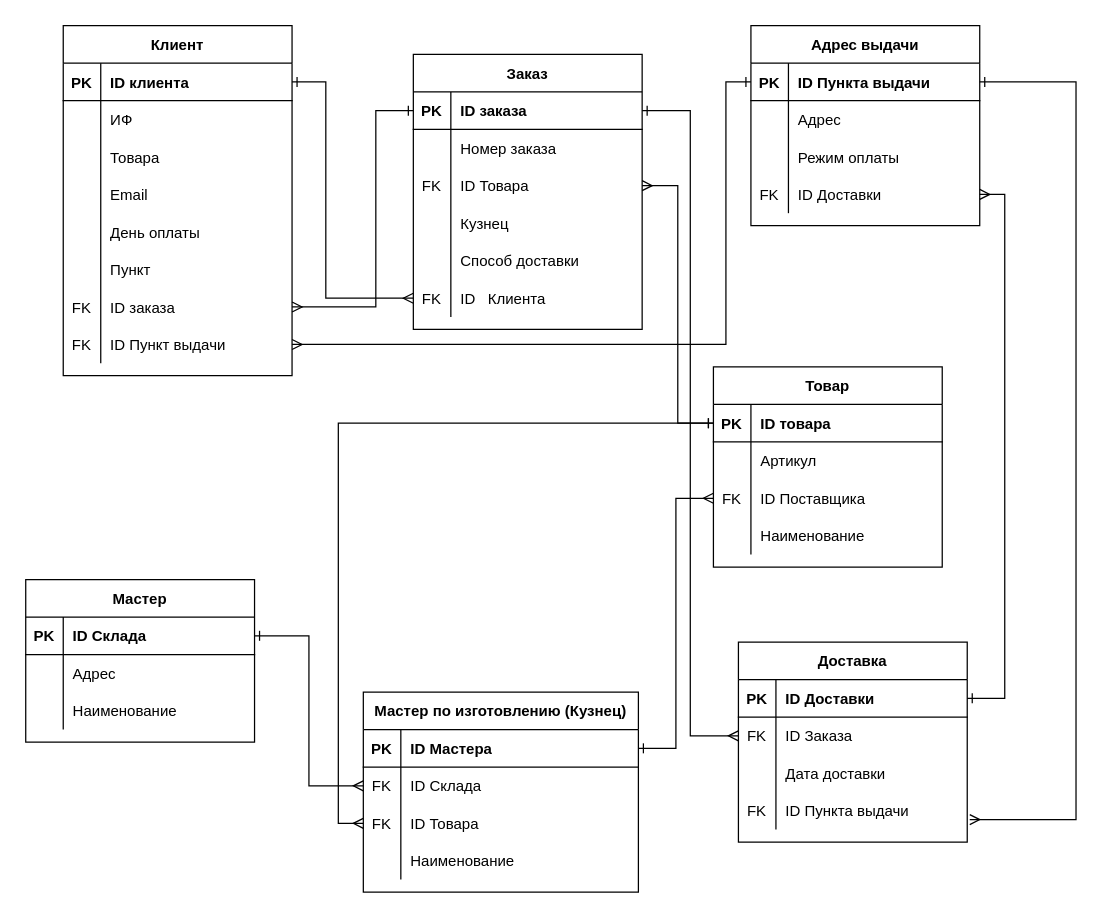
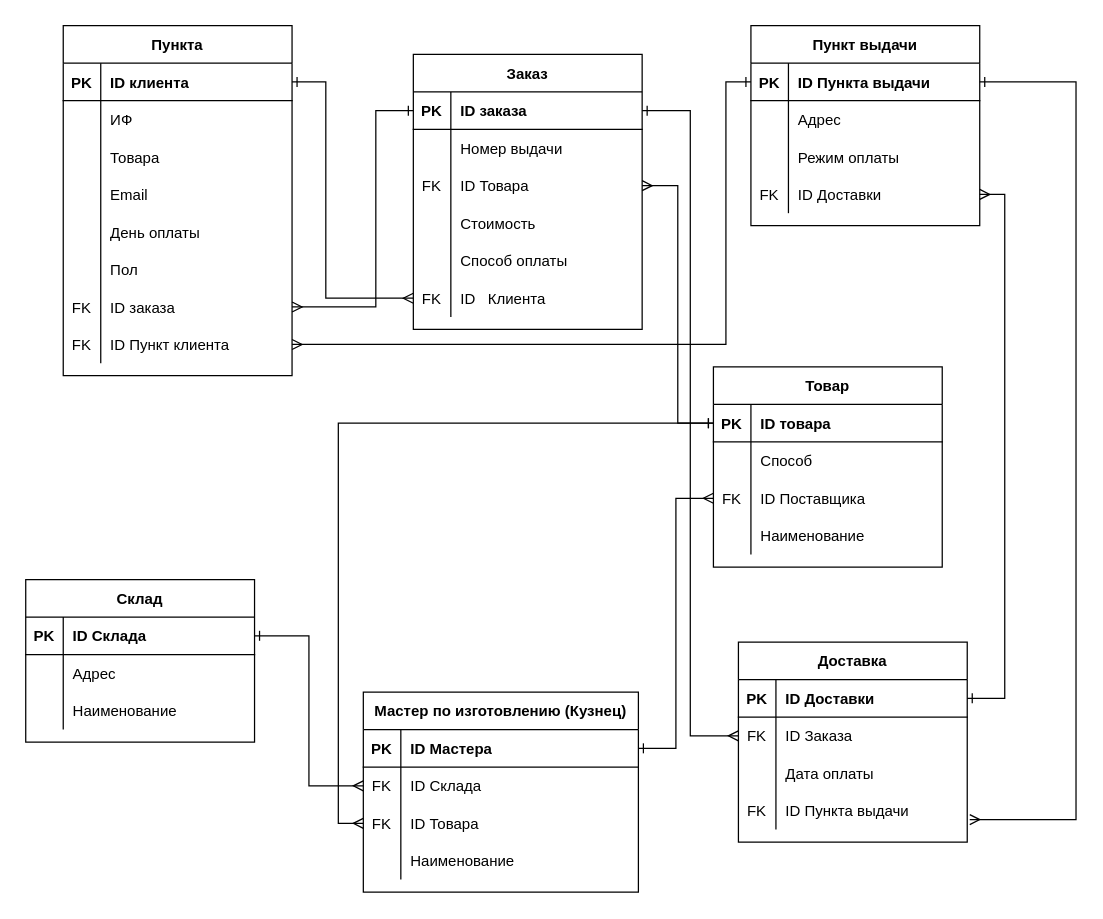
node "Клиент": label "Клиент" -> "Пункта"
node "Адрес выдачи": label "Адрес выдачи" -> "Пункт выдачи"
node "Номер заказа": label "Номер заказа" -> "Номер выдачи"
node "Кузнец": label "Кузнец" -> "Стоимость"
node "Способ доставки": label "Способ доставки" -> "Способ оплаты"
node "Пункт": label "Пункт" -> "Пол"
node "ID Пункт выдачи": label "ID Пункт выдачи" -> "ID Пункт клиента"
node "Артикул": label "Артикул" -> "Способ"
node "Мастер": label "Мастер" -> "Склад"
node "Дата доставки": label "Дата доставки" -> "Дата оплаты"
